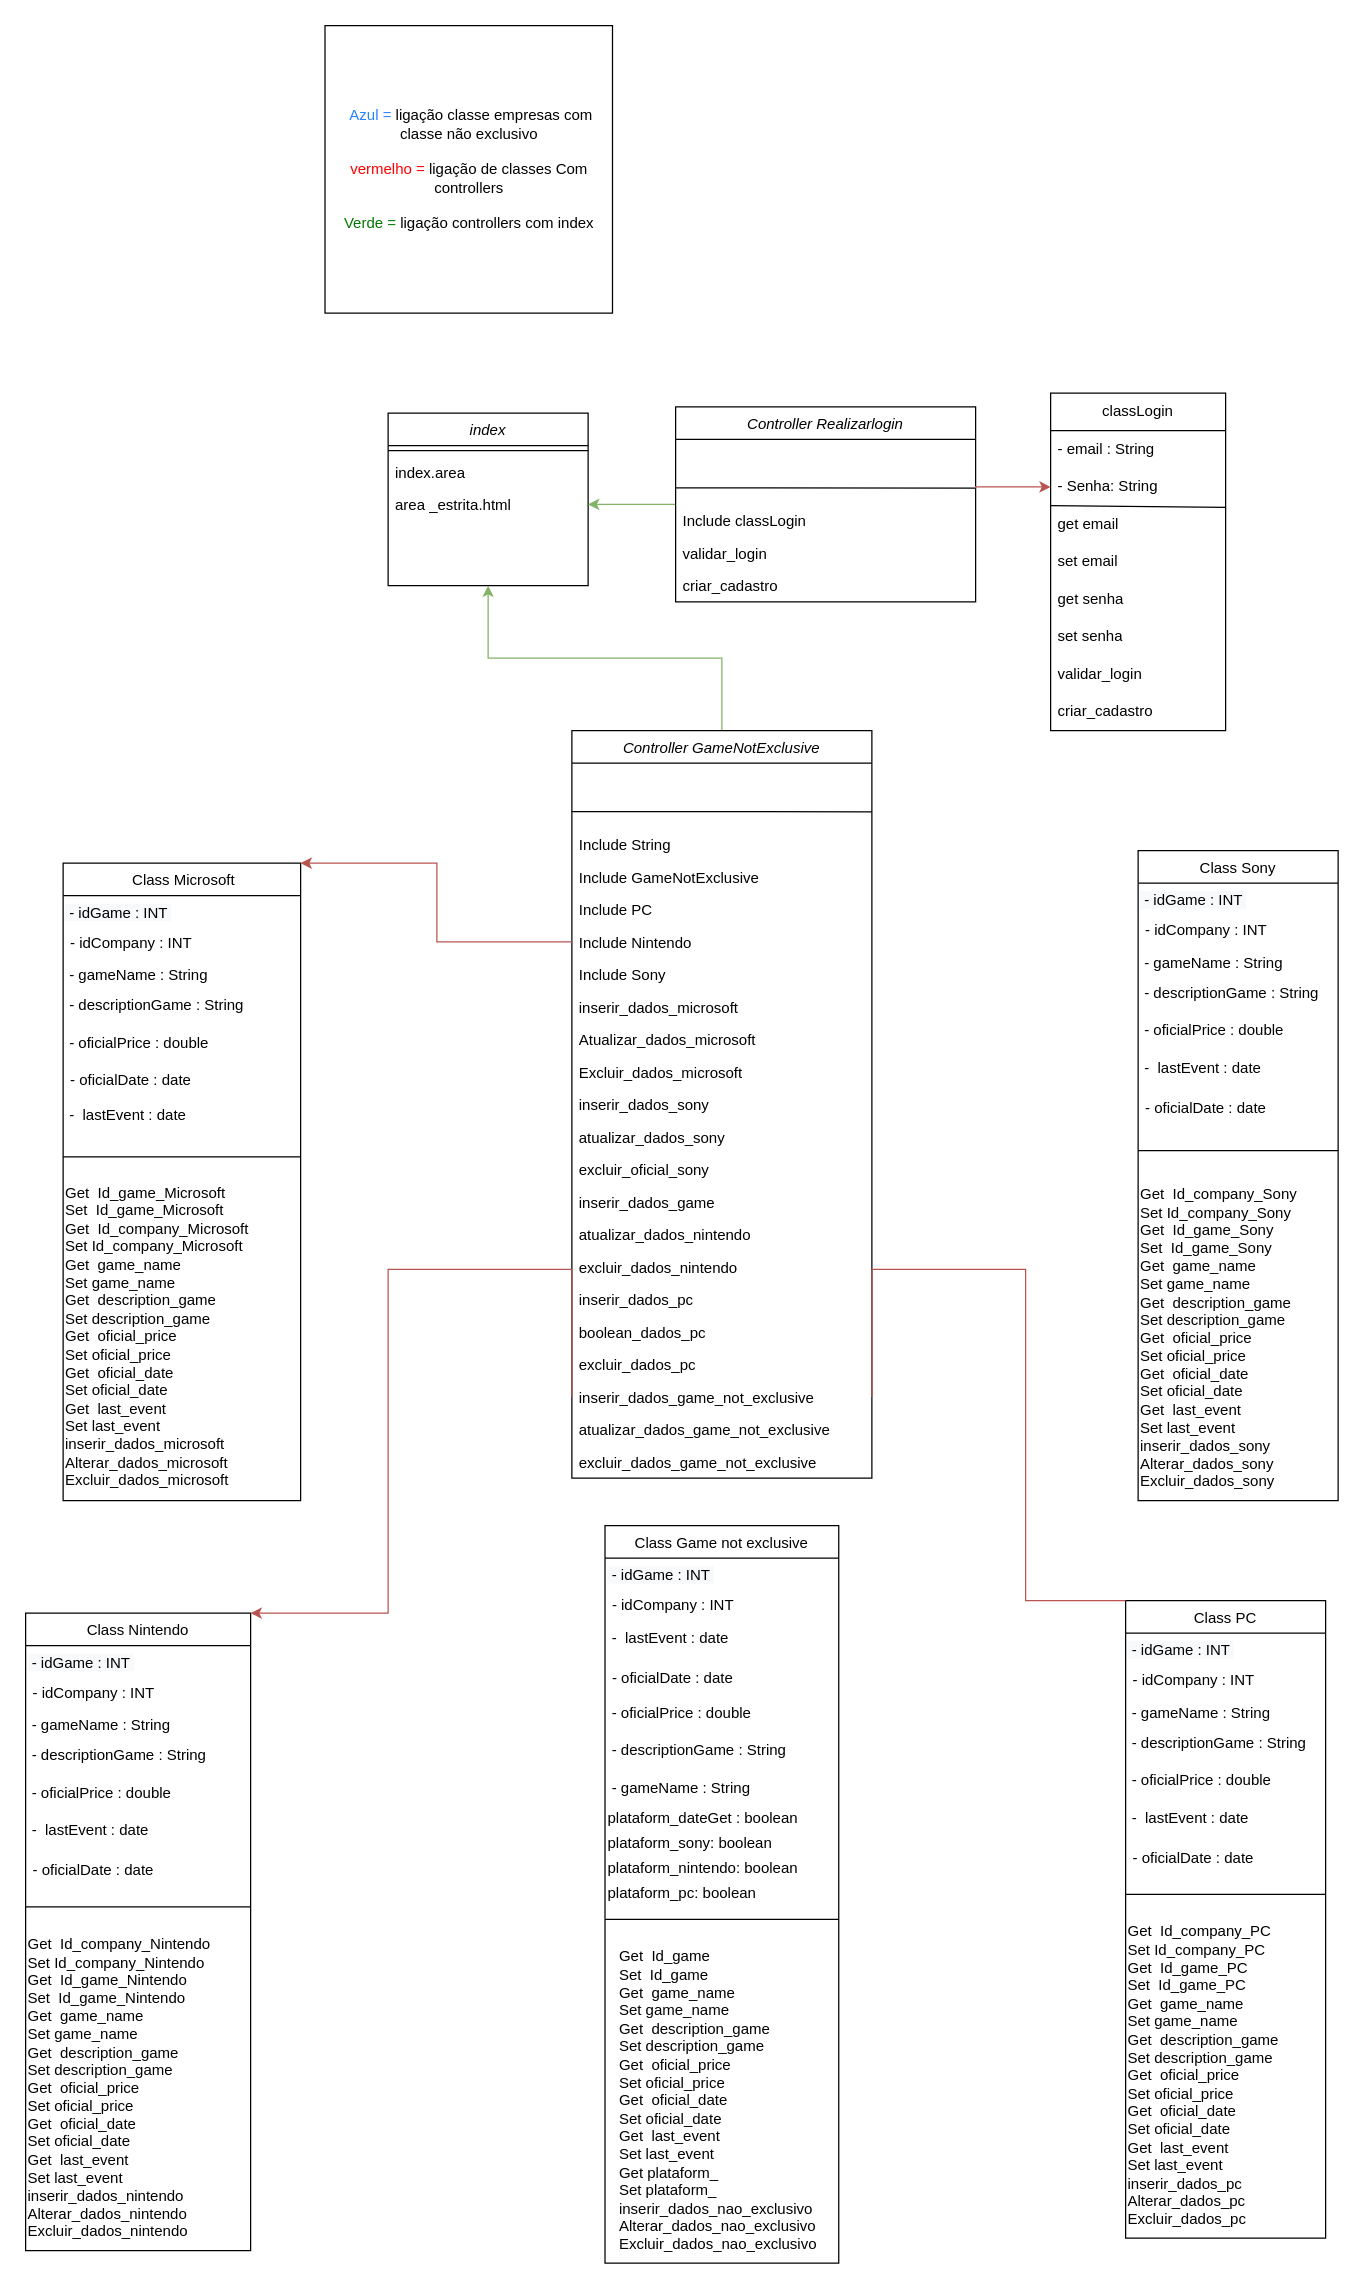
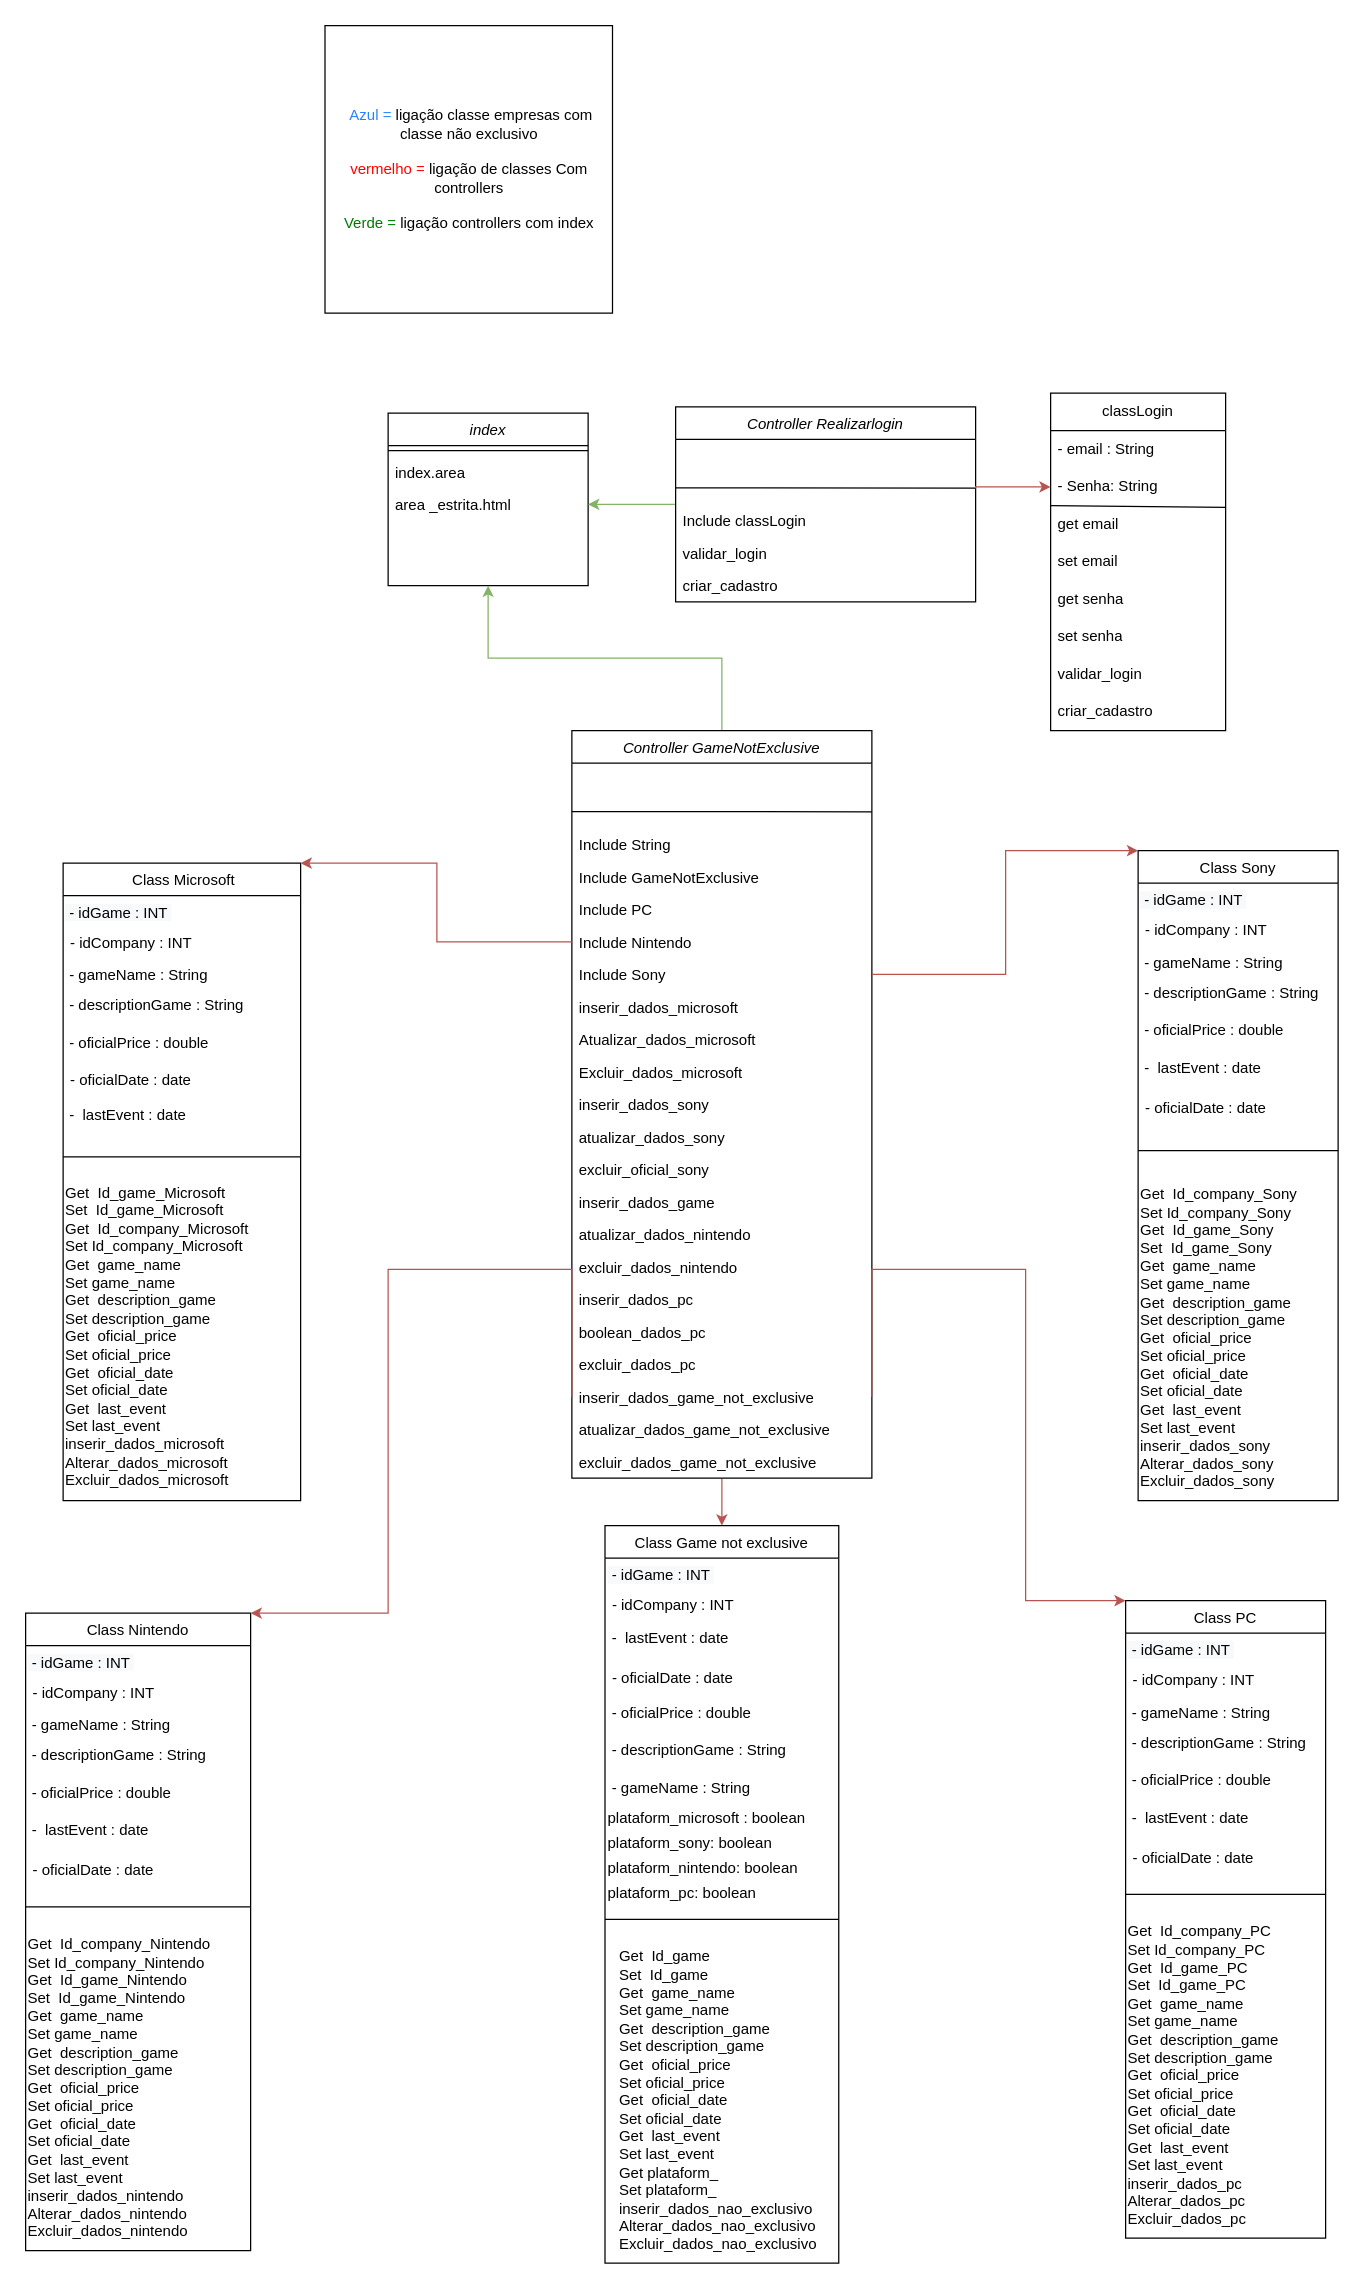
edge "Include Sony" -> "Class Sony": added
edge "Controller GameNotExclusive" -> "Class Game not exclusive": added
edge "inserir_dados_game_not_exclusive" -- "Class PC": arrowhead none -> classic
node "plataform_dateGet : boolean": label "plataform_dateGet : boolean" -> "plataform_microsoft : boolean"
